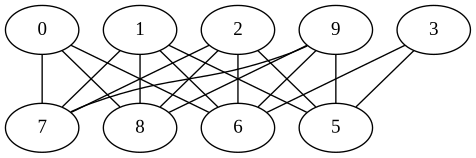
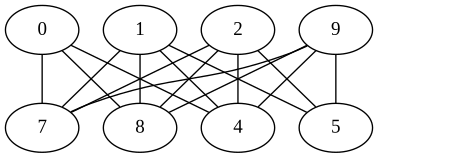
node "3": removed
node "6": label "6" -> "4"
